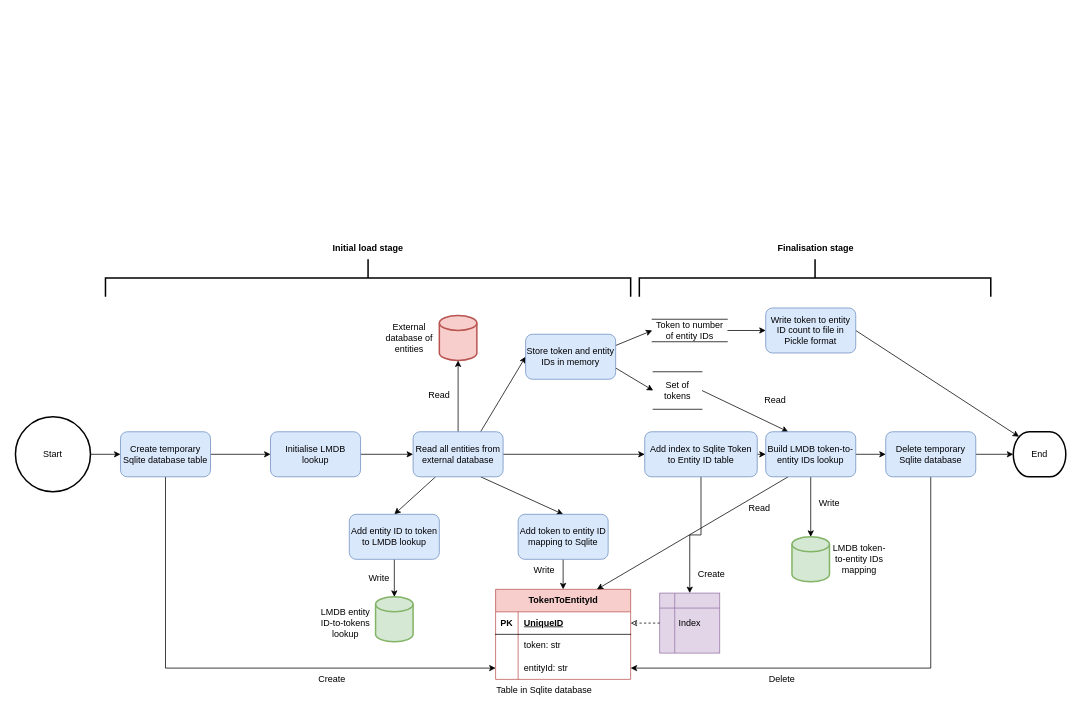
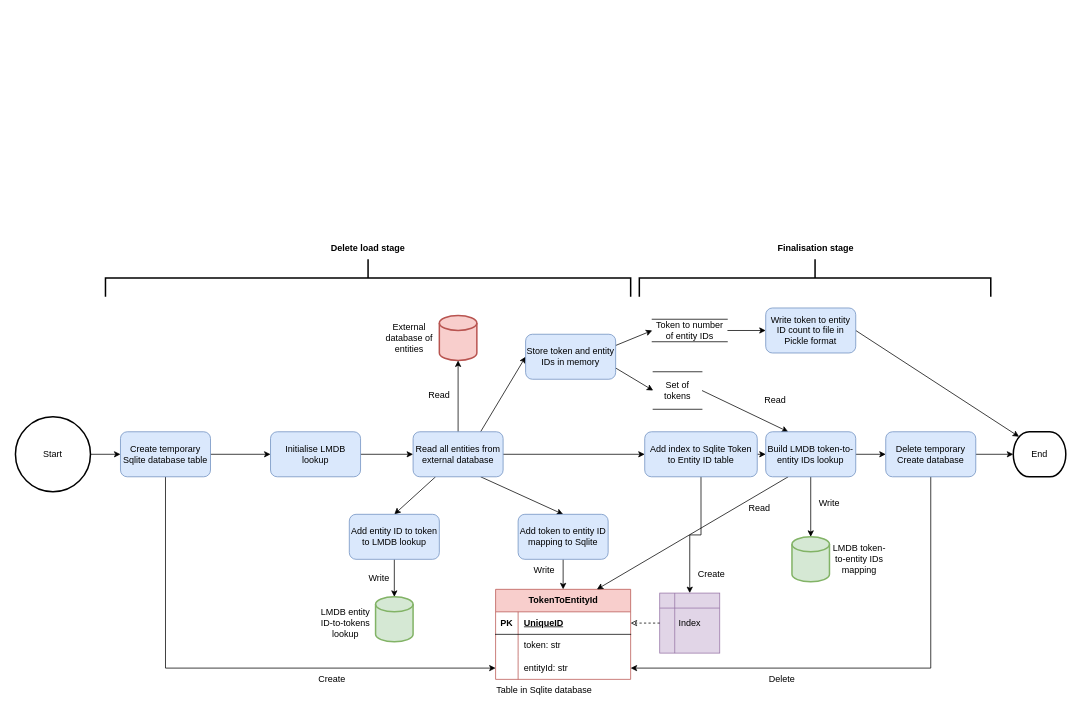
node "Initial load stage": label "Initial load stage" -> "Delete load stage"
node "Delete temporary Sqlite database": label "Delete temporary Sqlite database" -> "Delete temporary Create database"
